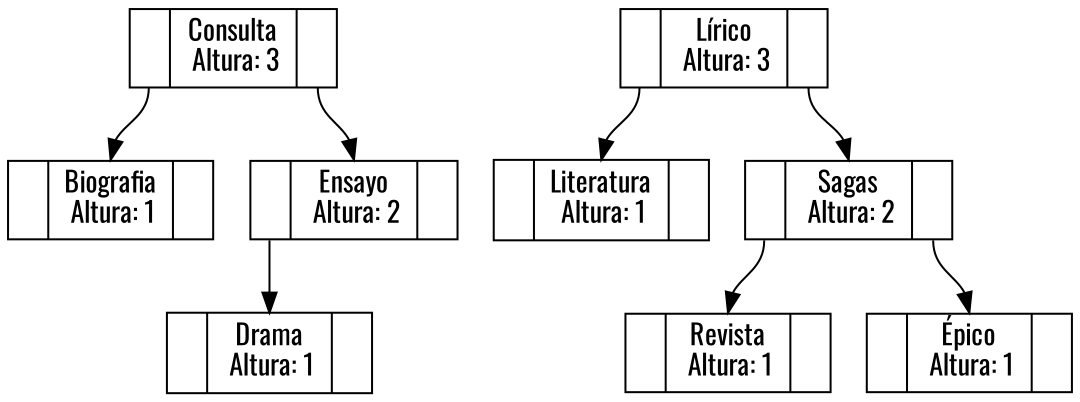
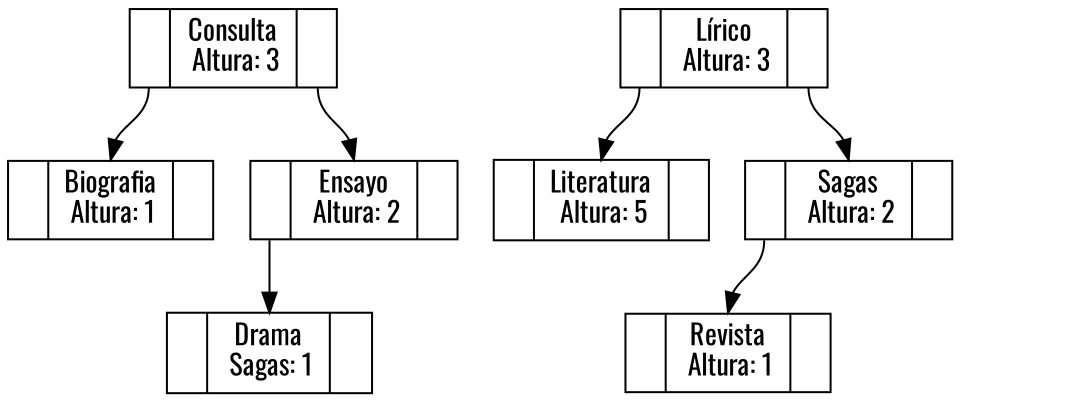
node "Literatura": text "Altura: 1" -> "Altura: 5"
node "Épico": removed
node "Drama": text "Altura: 1" -> "Sagas: 1"
